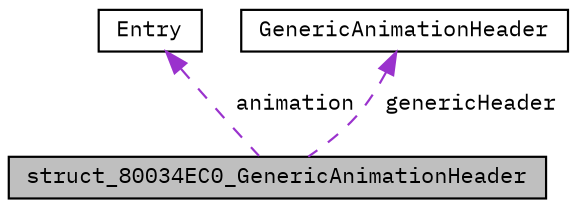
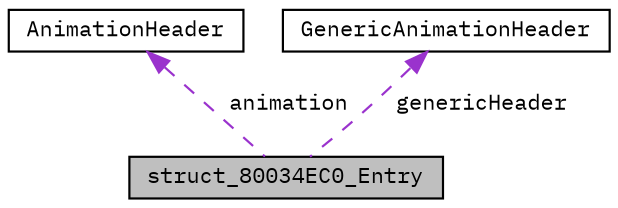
node "Entry": label "Entry" -> "AnimationHeader"
node "struct_80034EC0_GenericAnimationHeader": label "struct_80034EC0_GenericAnimationHeader" -> "struct_80034EC0_Entry"
